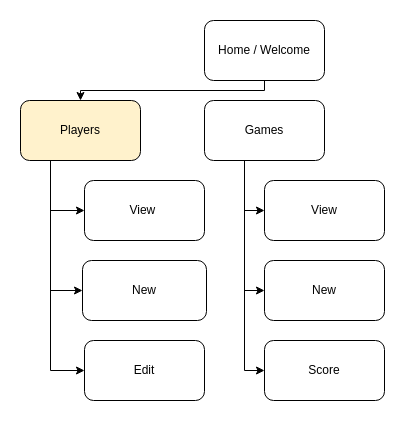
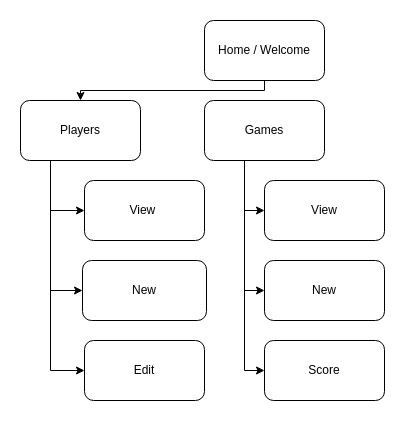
node "Players": fillcolor #fff2cc -> #ffffff
